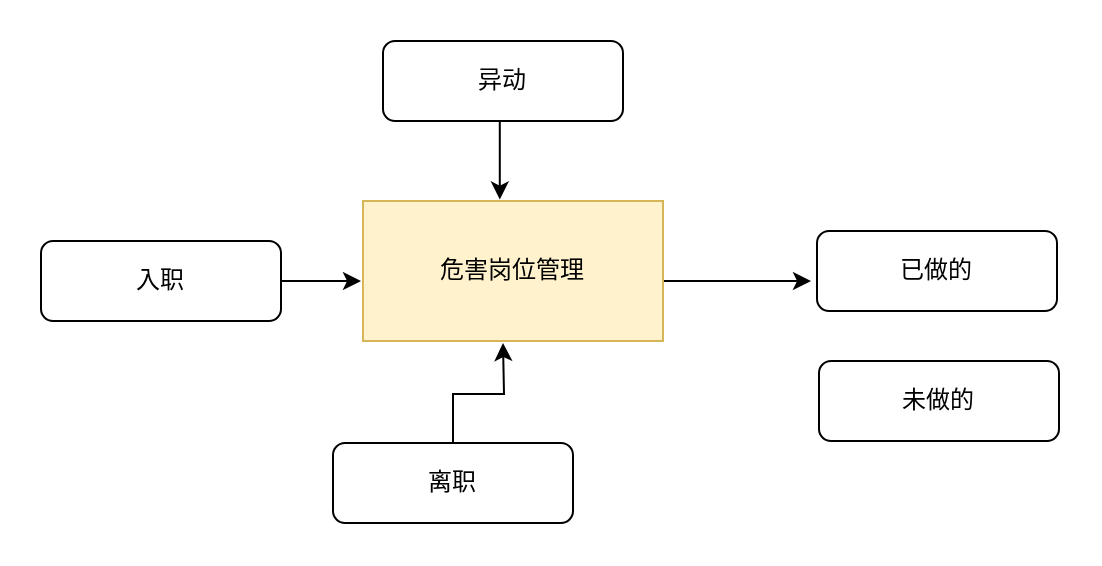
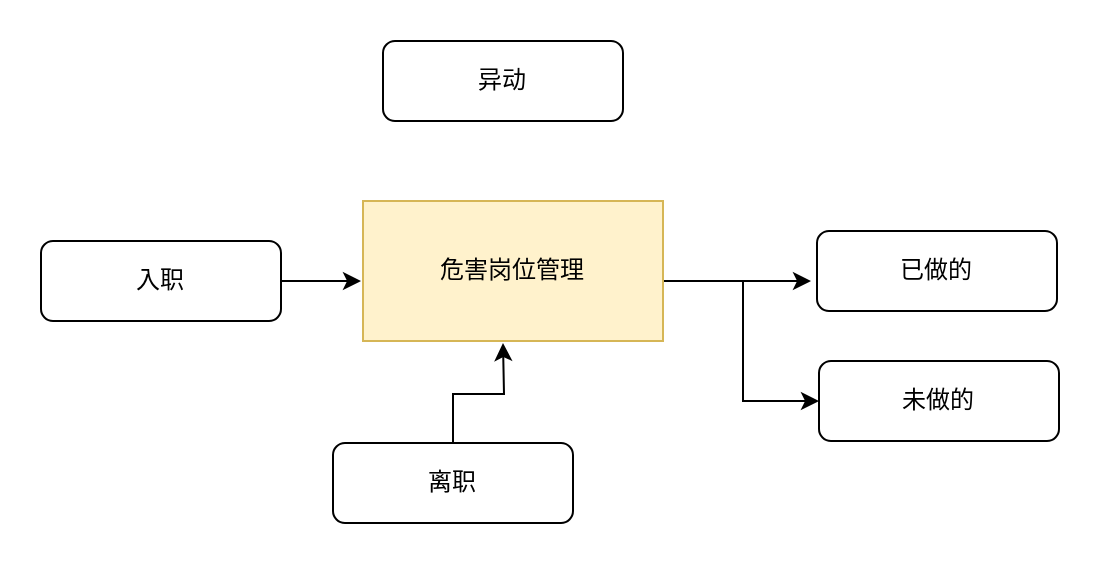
edge "异动" -> "危害岗位管理": removed
edge "危害岗位管理" -> "未做的": added
